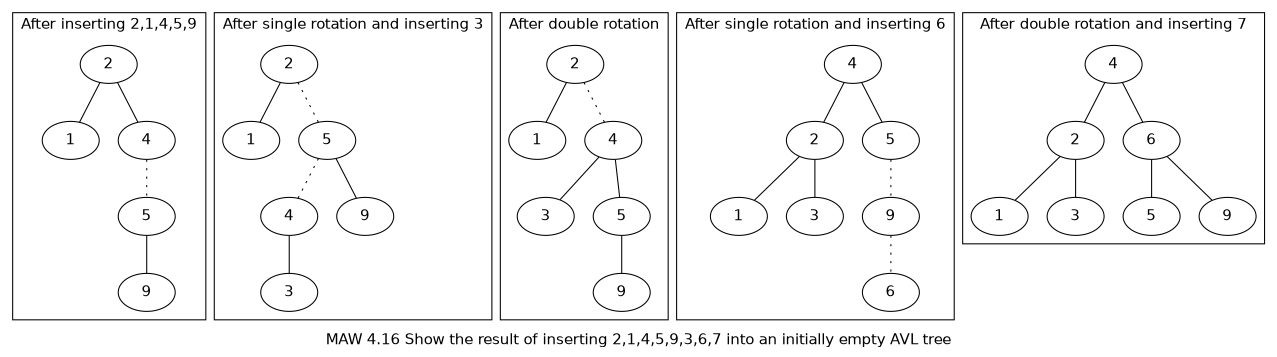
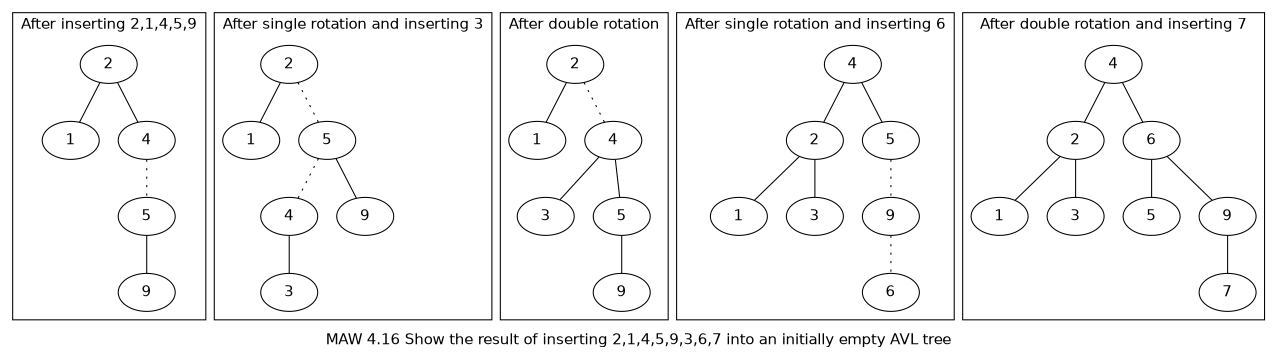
node "7": added
